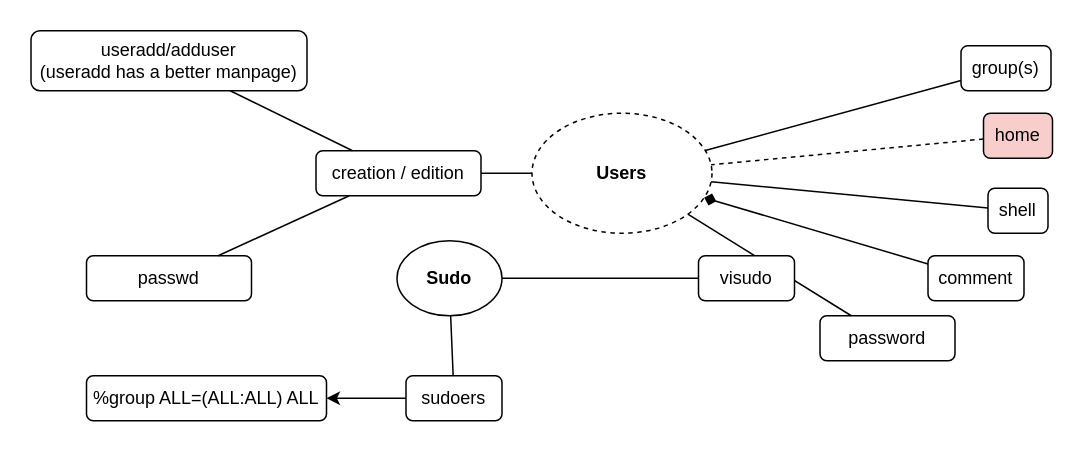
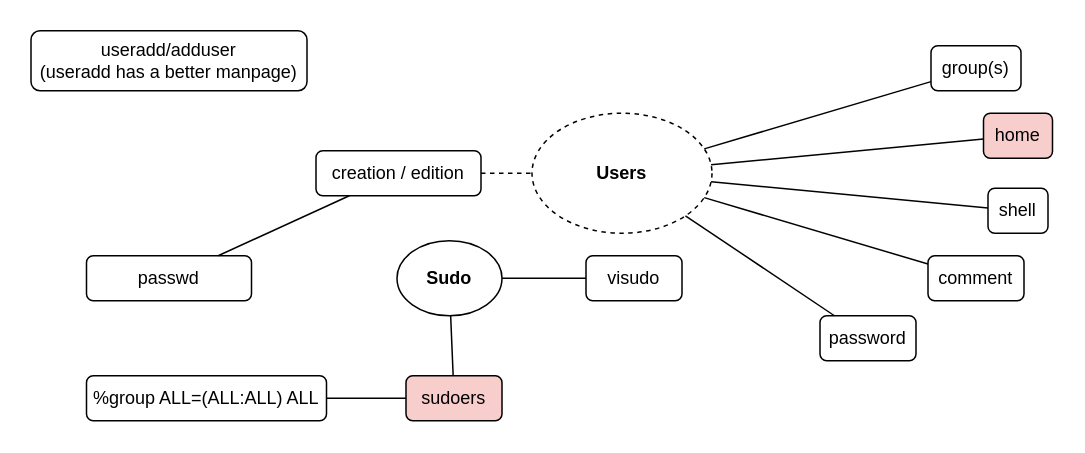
node "group(s)": moved (1006, 68) -> (976, 68)
edge "useradd/adduser (useradd has a better manpage)" -- "creation / edition": removed
edge "home" -- "Users": style dashed -> solid
edge "creation / edition" -- "Users": style solid -> dashed
edge "comment" -> "Users": arrowhead diamond -> none
node "visudo": moved (746, 278) -> (634, 278)
node "password": size 135x45 -> 96x45
edge "sudoers" -> "%group ALL=(ALL:ALL) ALL": arrowhead classic -> none
node "sudoers": fillcolor #ffffff -> #f8cecc
